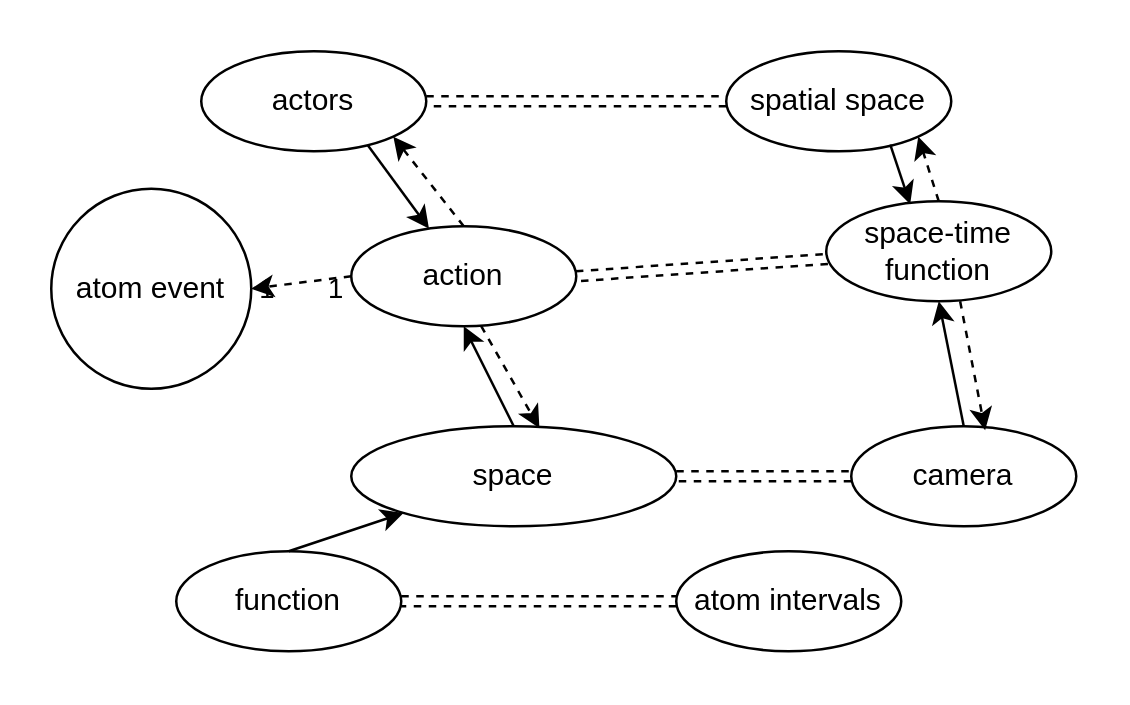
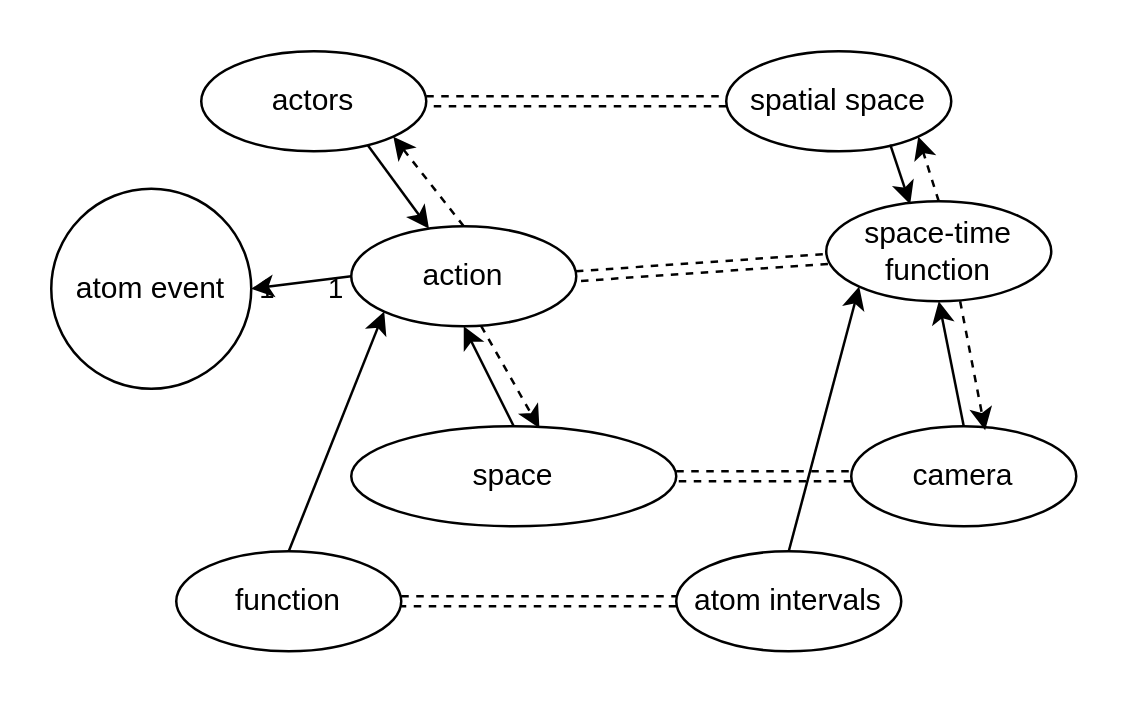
edge "action" -> "atom event": style dashed -> solid
edge "atom intervals" -> "space-time function": added
edge "function" -> "space": now "function" -> "action"
